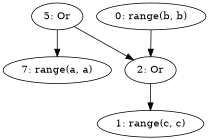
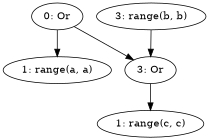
node "5: Or": label "5: Or" -> "0: Or"
node "0: range(b, b)": label "0: range(b, b)" -> "3: range(b, b)"
node "7: range(a, a)": label "7: range(a, a)" -> "1: range(a, a)"
node "2: Or": label "2: Or" -> "3: Or"
